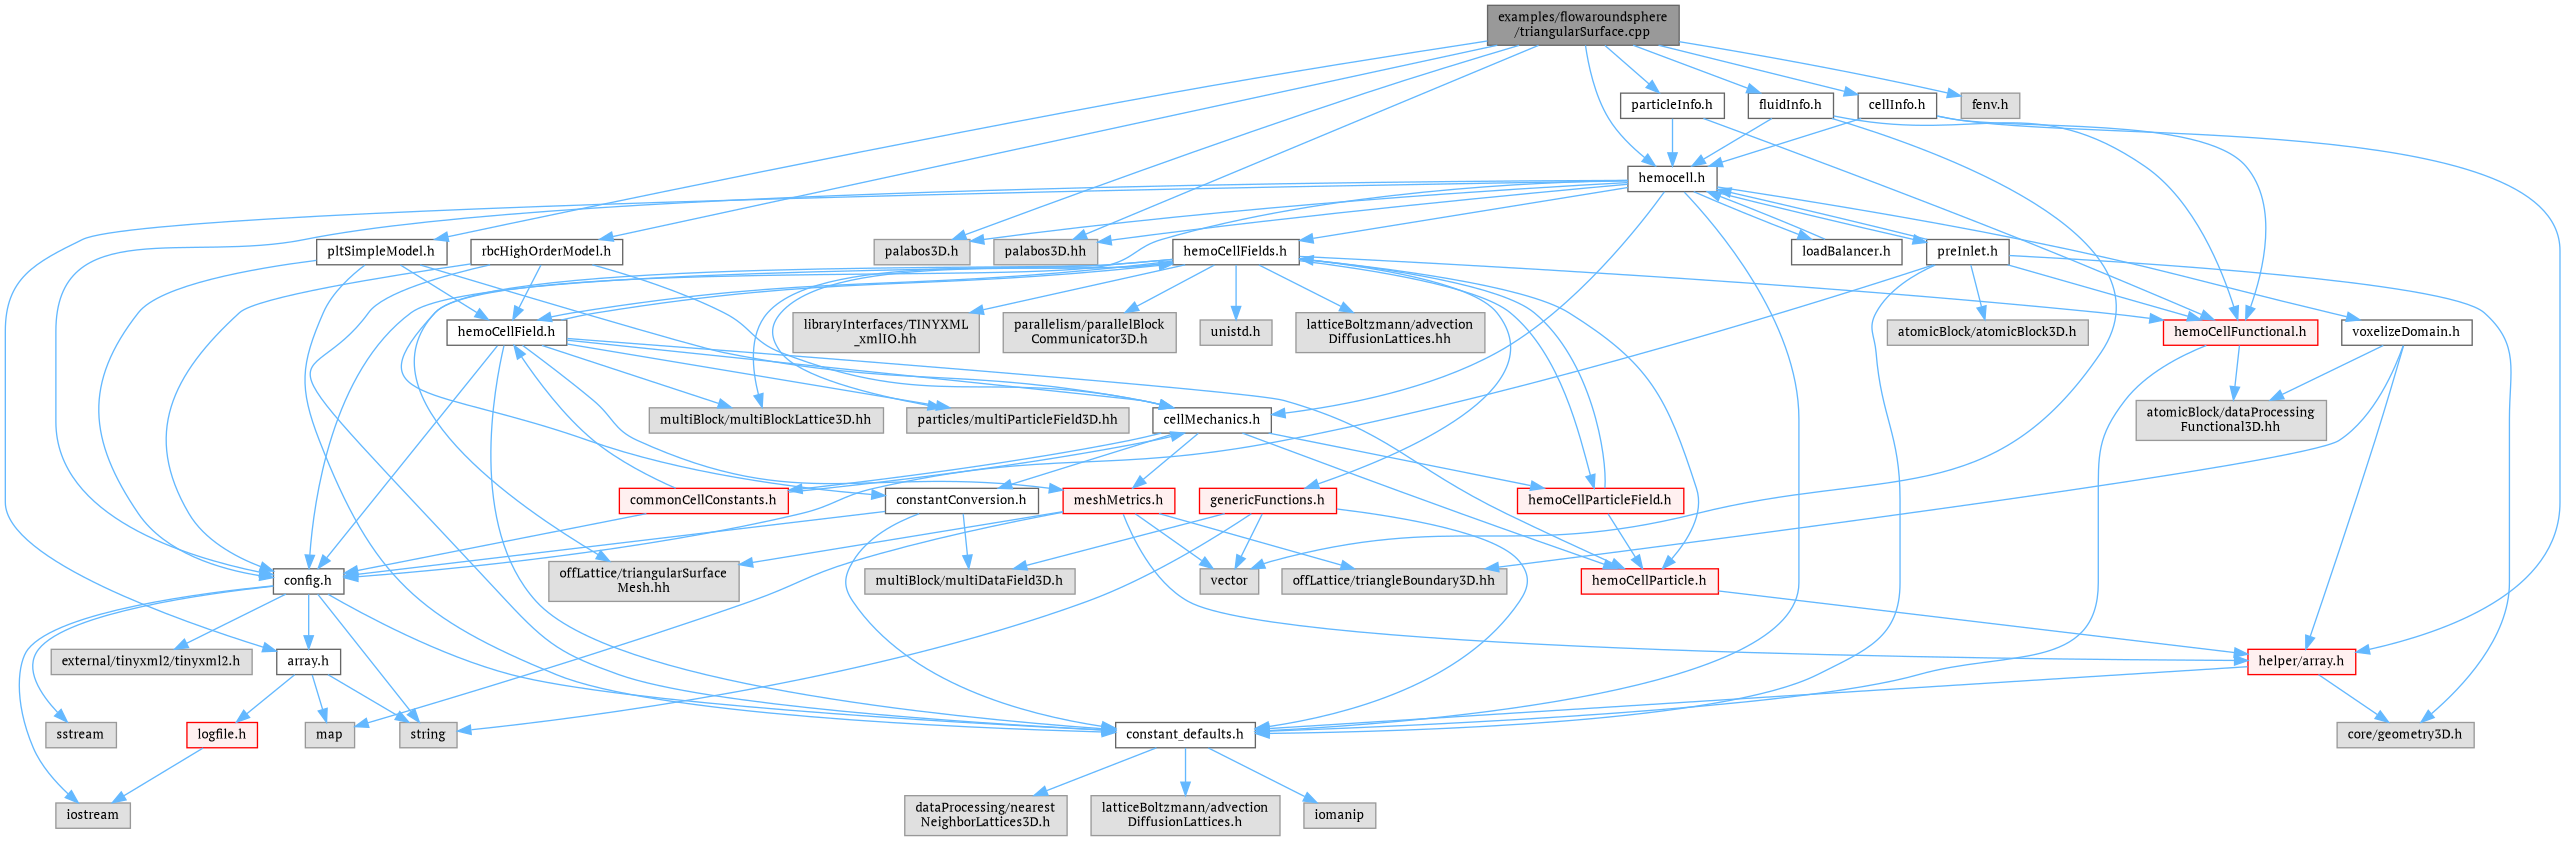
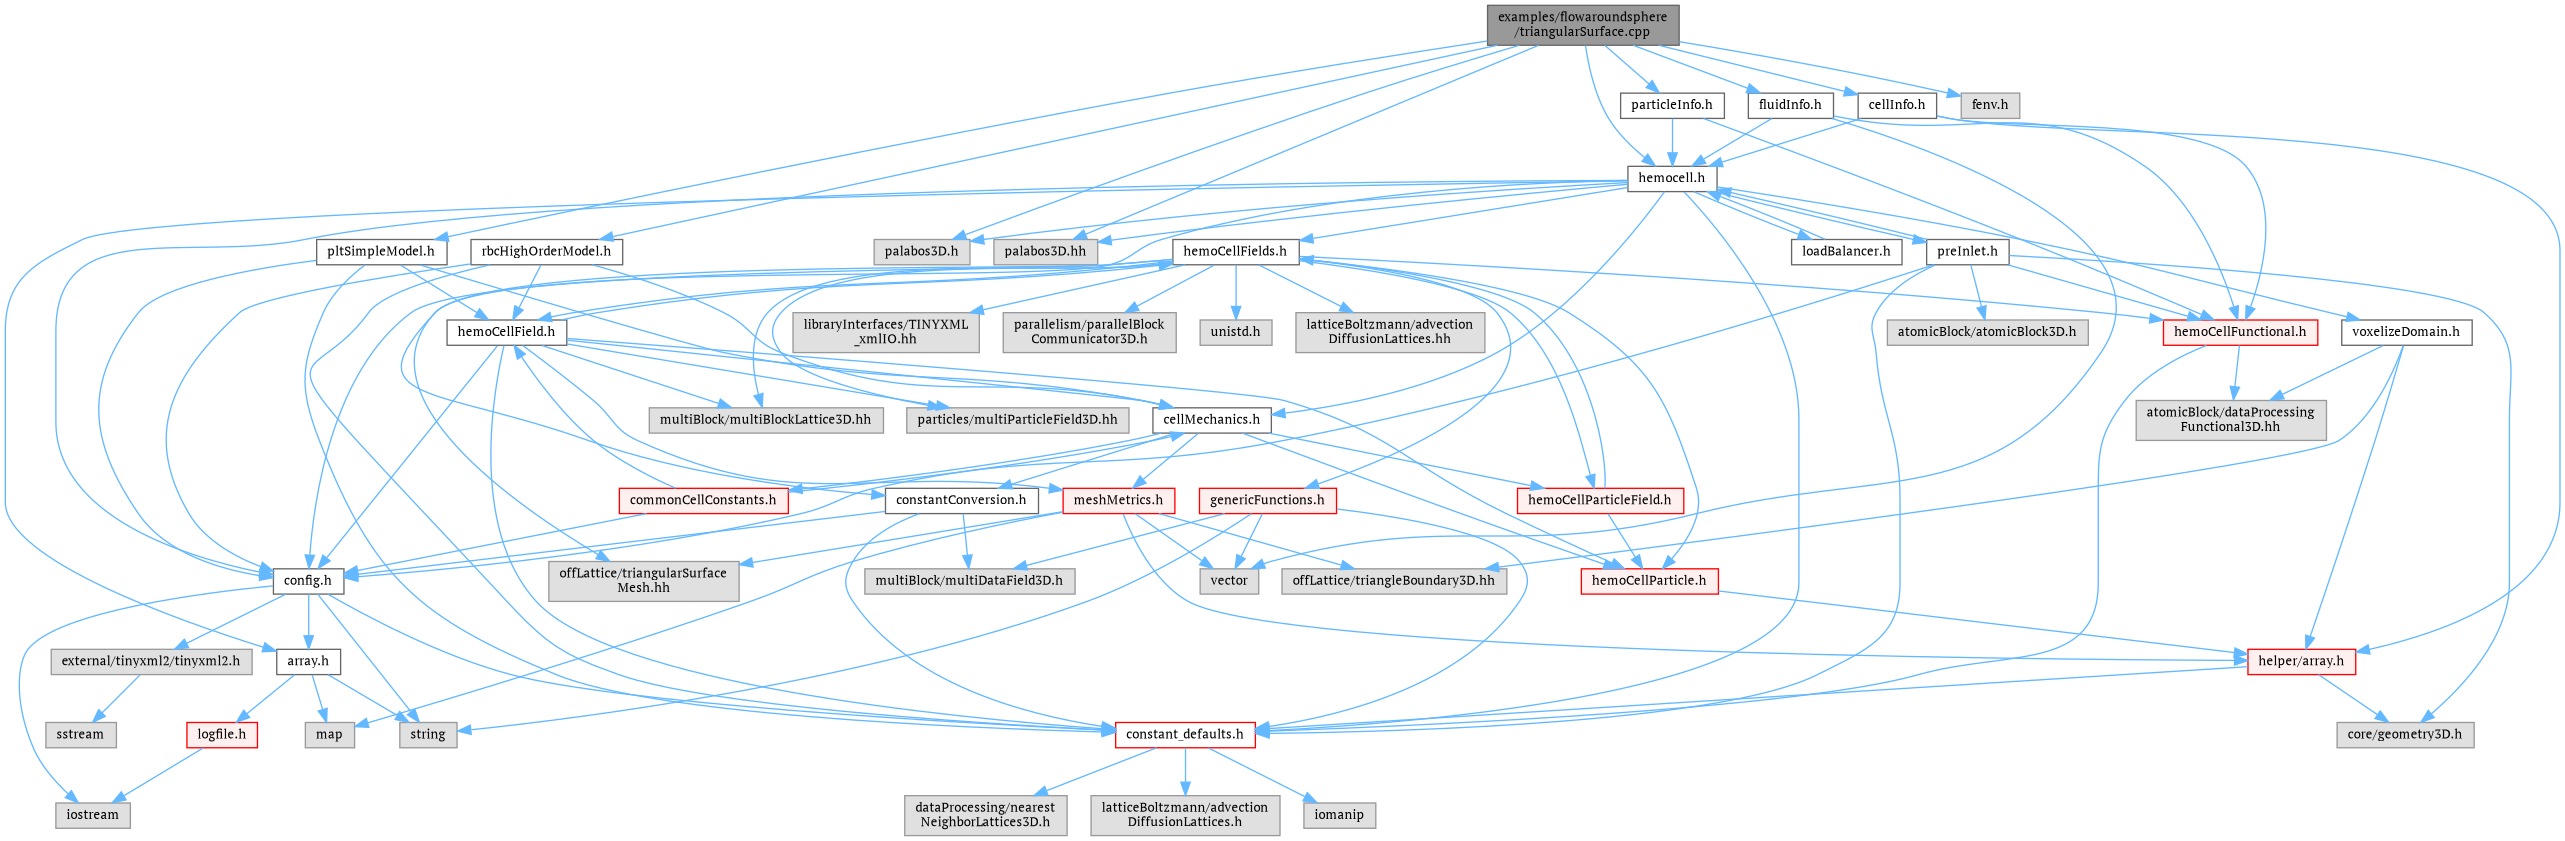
edge "config.h" -> "sstream": now "external/tinyxml2/tinyxml2.h" -> "sstream"
node "constant_defaults.h": color grey40 -> red
